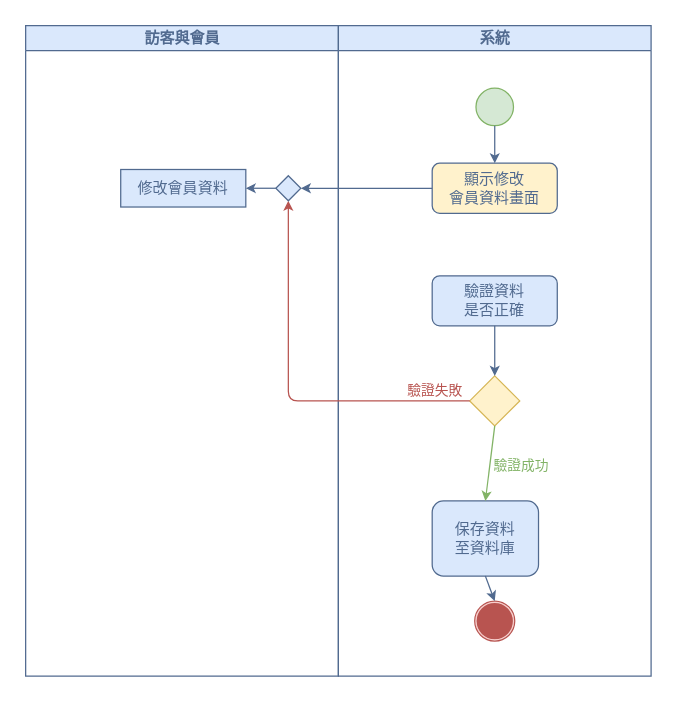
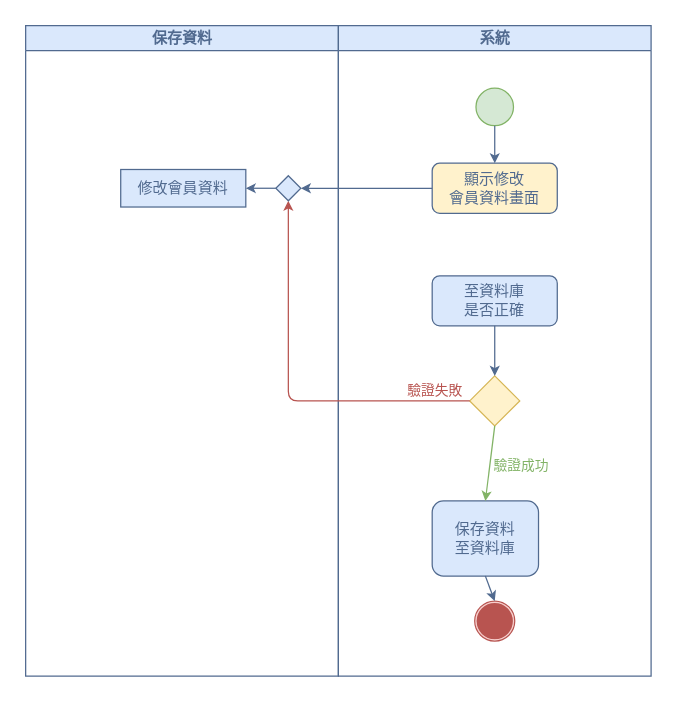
node "訪客與會員": label "訪客與會員" -> "保存資料"
node "驗證資料 是否正確": label "驗證資料 是否正確" -> "至資料庫 是否正確"
